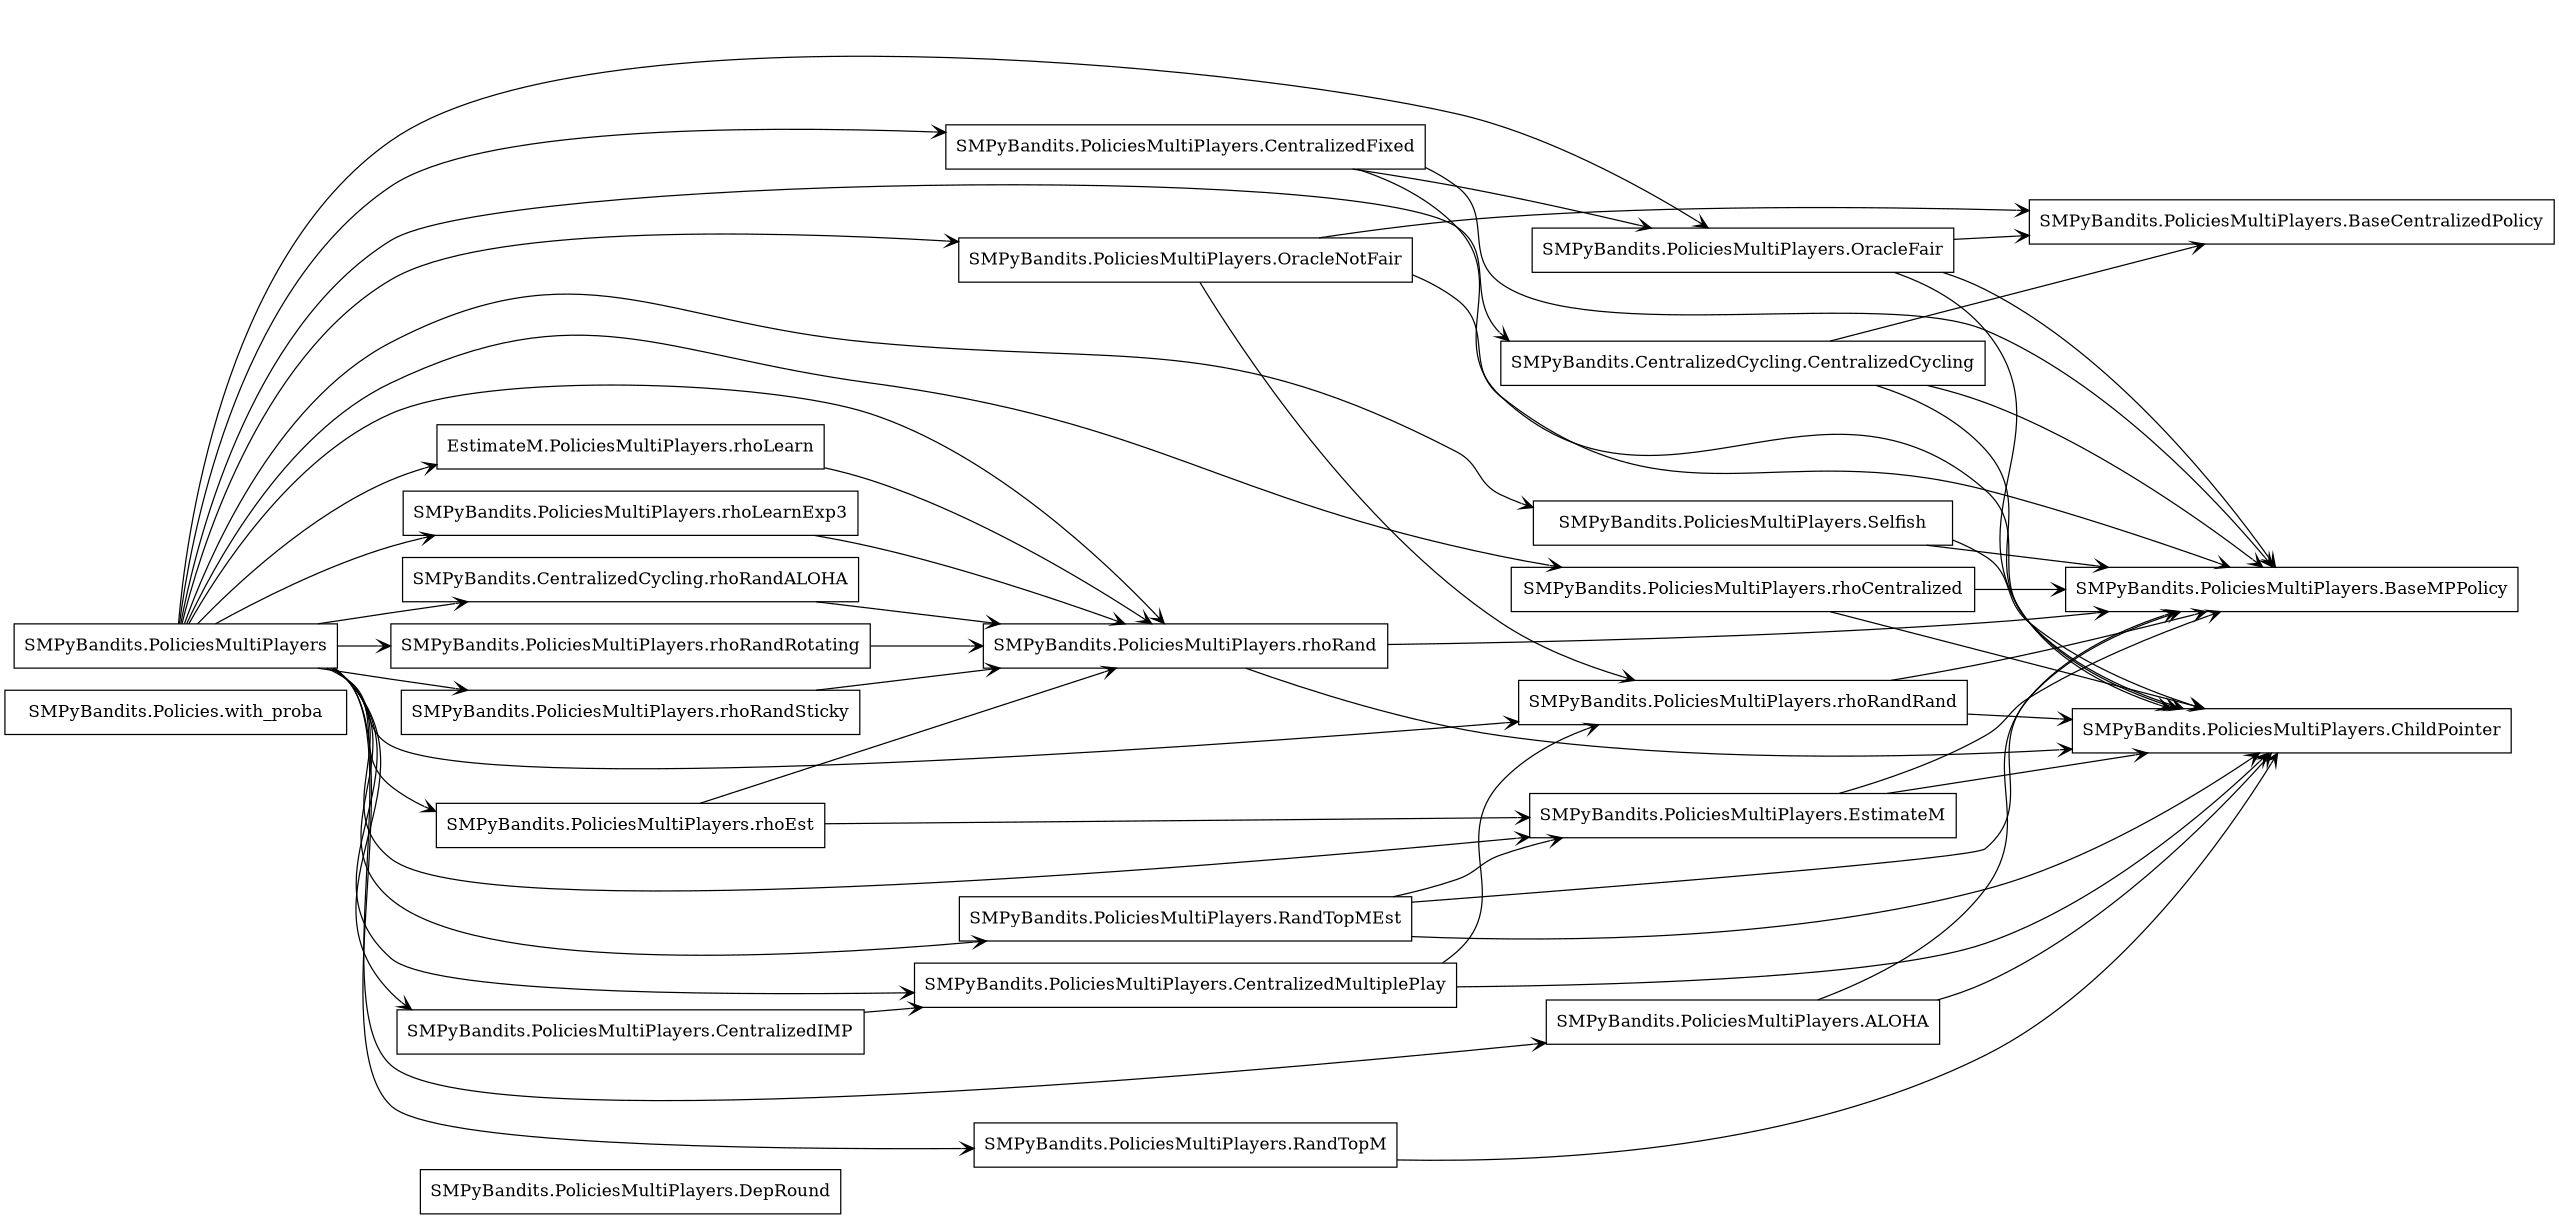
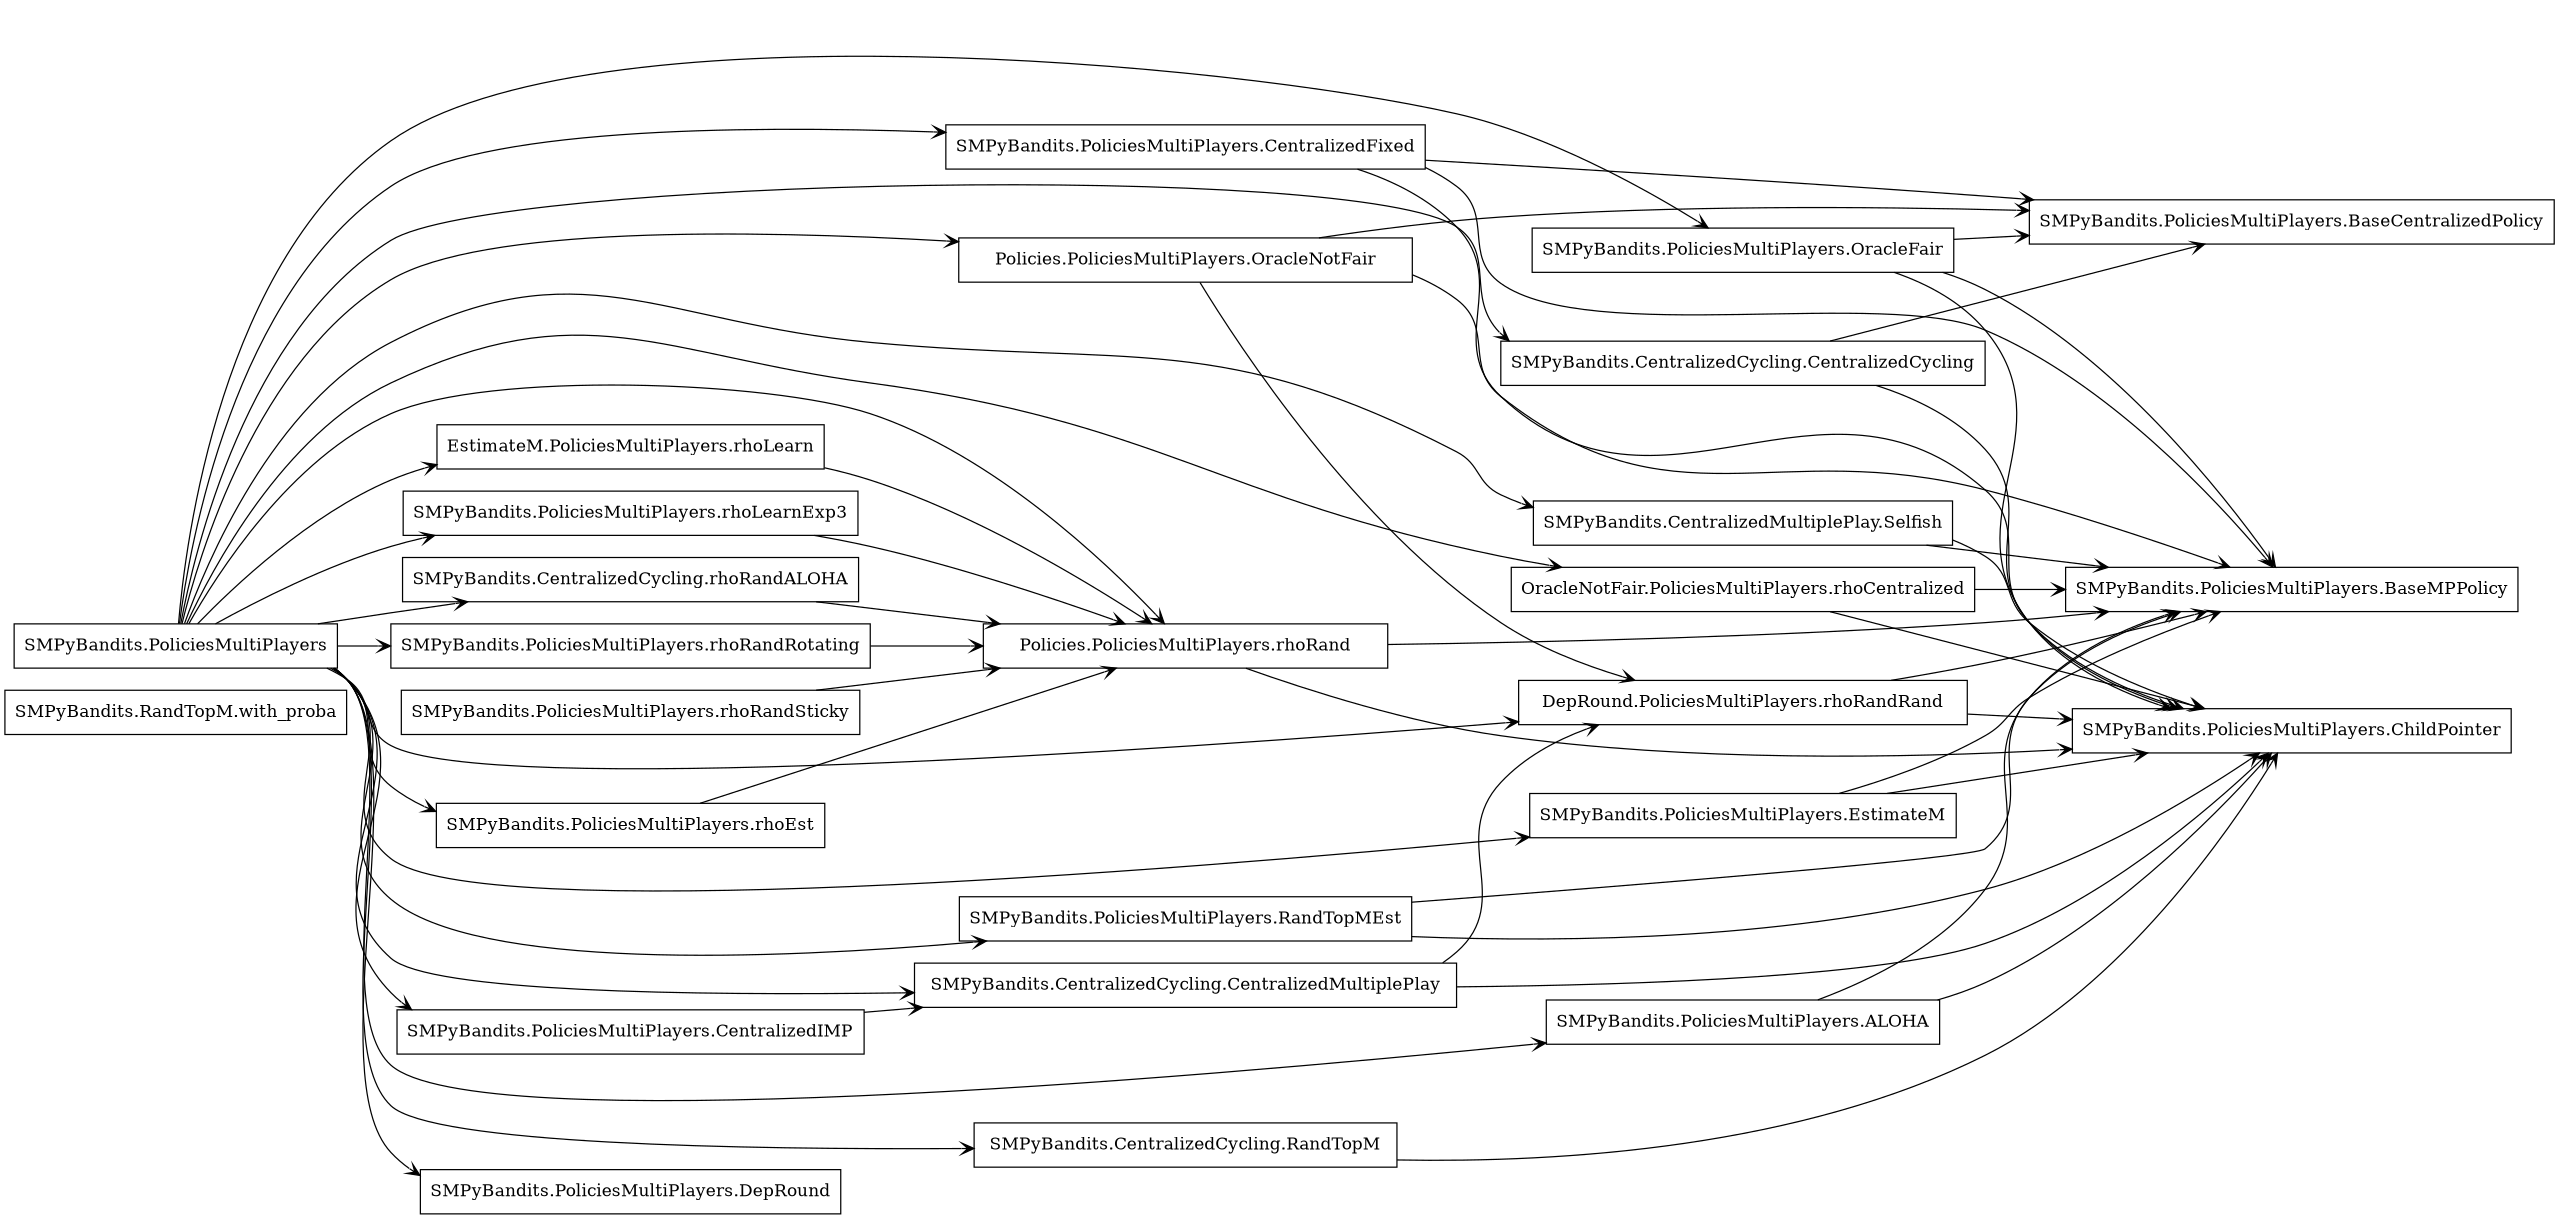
edge "SMPyBandits.PoliciesMultiPlayers.CentralizedFixed" -> "SMPyBandits.PoliciesMultiPlayers.OracleFair": now "SMPyBandits.PoliciesMultiPlayers.CentralizedFixed" -> "SMPyBandits.PoliciesMultiPlayers.BaseCentralizedPolicy"
node "SMPyBandits.PoliciesMultiPlayers.OracleNotFair": label "SMPyBandits.PoliciesMultiPlayers.OracleNotFair" -> "Policies.PoliciesMultiPlayers.OracleNotFair"
edge "SMPyBandits.CentralizedCycling.CentralizedCycling" -> "SMPyBandits.PoliciesMultiPlayers.BaseMPPolicy": removed
node "SMPyBandits.PoliciesMultiPlayers.Selfish": label "SMPyBandits.PoliciesMultiPlayers.Selfish" -> "SMPyBandits.CentralizedMultiplePlay.Selfish"
node "SMPyBandits.PoliciesMultiPlayers.rhoCentralized": label "SMPyBandits.PoliciesMultiPlayers.rhoCentralized" -> "OracleNotFair.PoliciesMultiPlayers.rhoCentralized"
node "SMPyBandits.PoliciesMultiPlayers.rhoRand": label "SMPyBandits.PoliciesMultiPlayers.rhoRand" -> "Policies.PoliciesMultiPlayers.rhoRand"
edge "SMPyBandits.PoliciesMultiPlayers" -> "SMPyBandits.PoliciesMultiPlayers.rhoRandSticky": now "SMPyBandits.PoliciesMultiPlayers" -> "SMPyBandits.PoliciesMultiPlayers.DepRound"
node "SMPyBandits.PoliciesMultiPlayers.rhoRandRand": label "SMPyBandits.PoliciesMultiPlayers.rhoRandRand" -> "DepRound.PoliciesMultiPlayers.rhoRandRand"
node "SMPyBandits.Policies.with_proba": label "SMPyBandits.Policies.with_proba" -> "SMPyBandits.RandTopM.with_proba"
edge "SMPyBandits.PoliciesMultiPlayers.rhoEst" -> "SMPyBandits.PoliciesMultiPlayers.EstimateM": removed
edge "SMPyBandits.PoliciesMultiPlayers.RandTopMEst" -> "SMPyBandits.PoliciesMultiPlayers.EstimateM": removed
node "SMPyBandits.PoliciesMultiPlayers.CentralizedMultiplePlay": label "SMPyBandits.PoliciesMultiPlayers.CentralizedMultiplePlay" -> "SMPyBandits.CentralizedCycling.CentralizedMultiplePlay"
node "SMPyBandits.PoliciesMultiPlayers.RandTopM": label "SMPyBandits.PoliciesMultiPlayers.RandTopM" -> "SMPyBandits.CentralizedCycling.RandTopM"
